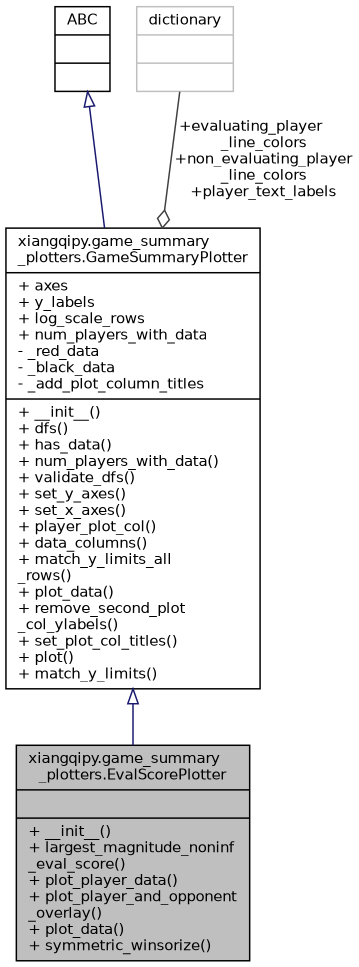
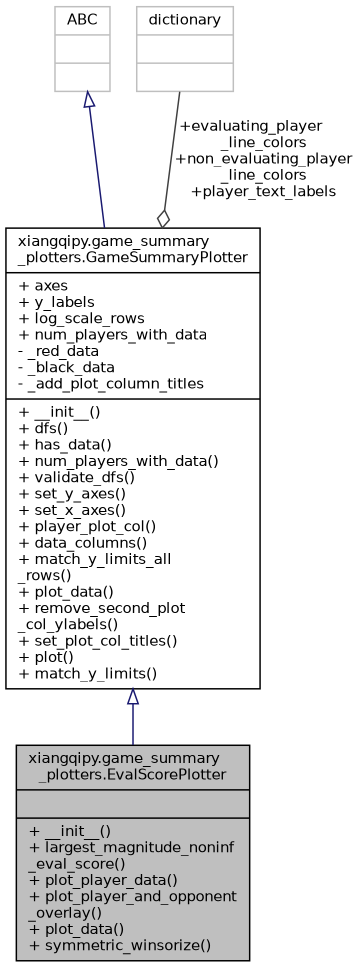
node "ABC": color black -> grey75
